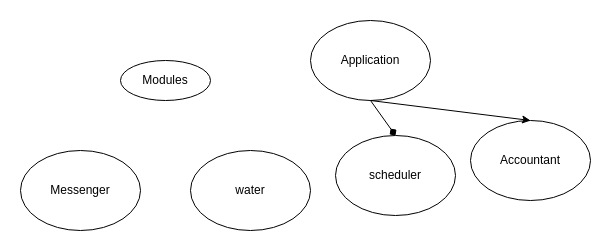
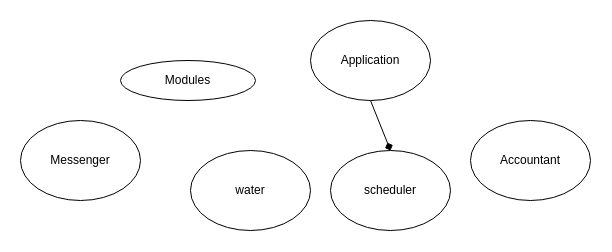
node "Modules": size 90x40 -> 135x40
edge "Application" -> "Accountant": removed
node "scheduler": moved (396, 176) -> (391, 191)
node "Messenger": moved (81, 191) -> (81, 161)
